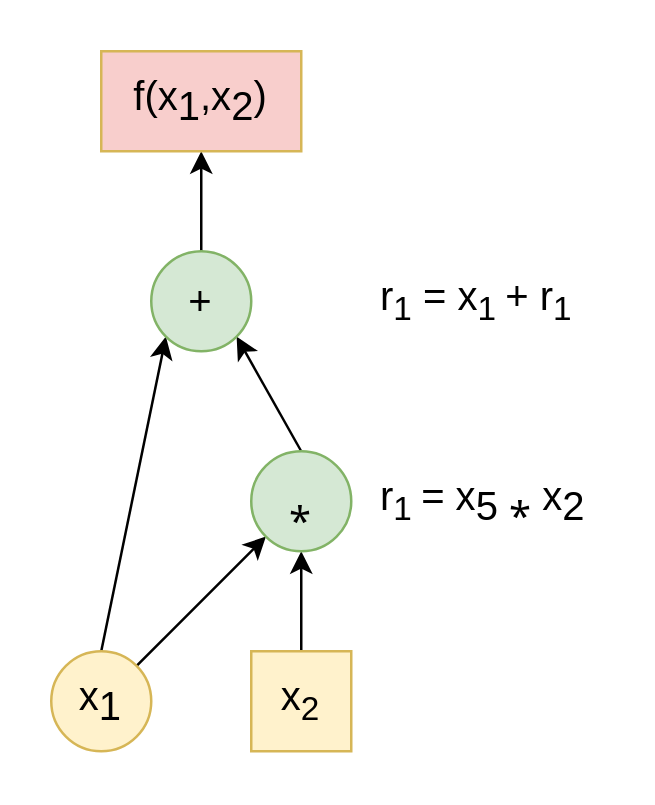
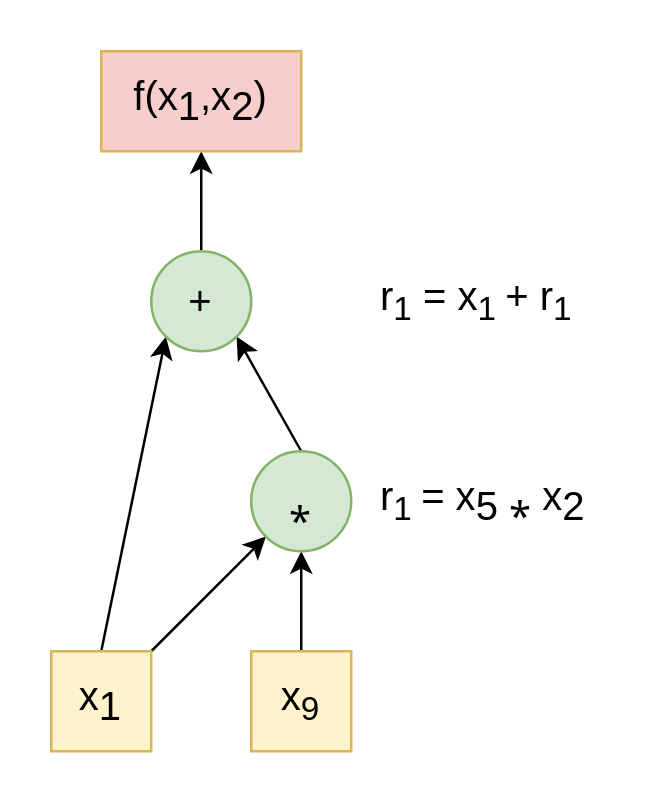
node "x1": shape ellipse -> rectangle
node "x2": label "x2" -> "x9"
